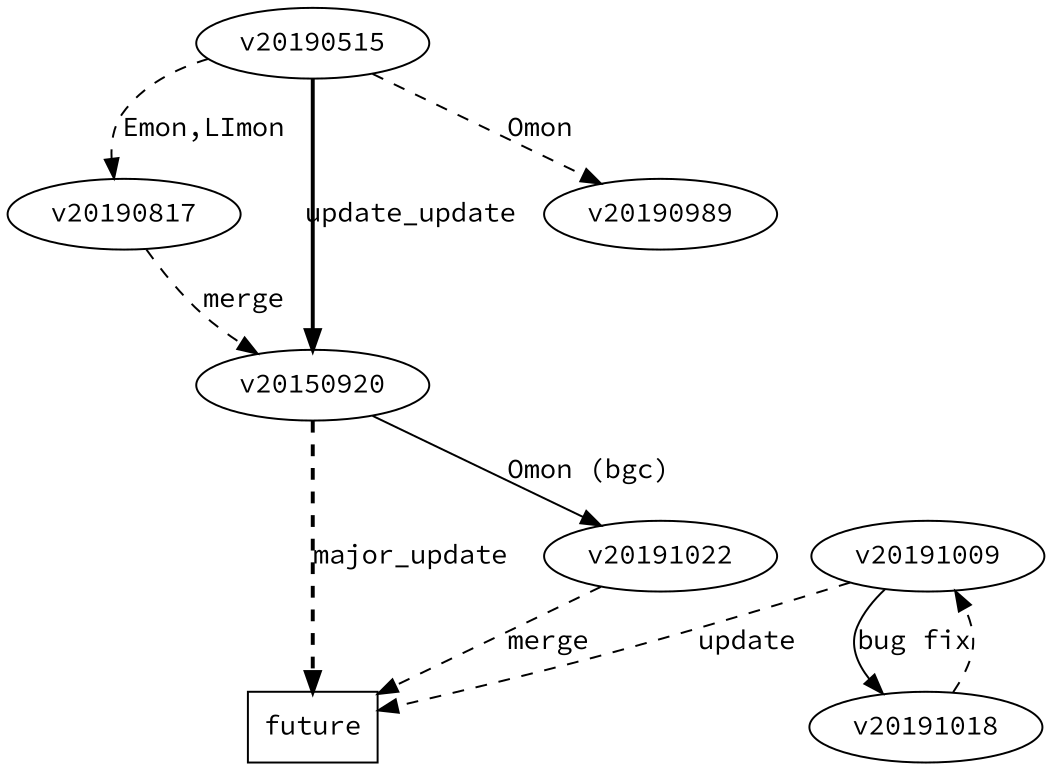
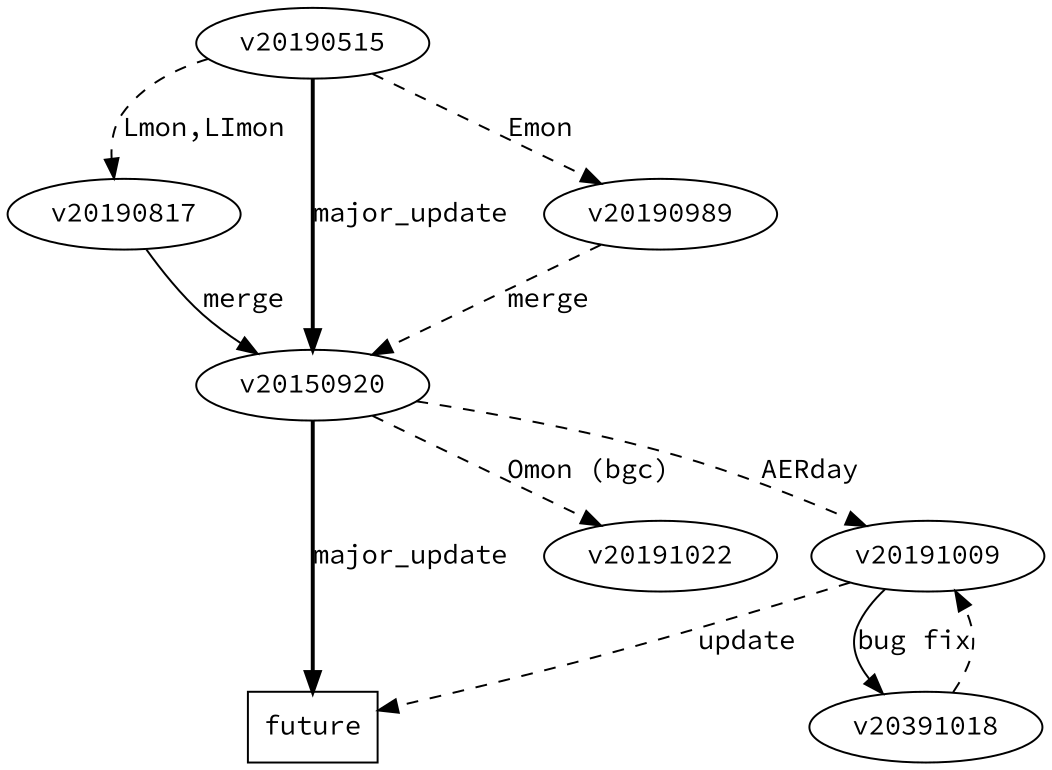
edge "v20190515" -> "v20190817": label "Emon,LImon" -> "Lmon,LImon"
edge "v20190515" -> "v20190989": label "Omon" -> "Emon"
edge "v20190515" -> "v20150920": label "update_update" -> "major_update"
edge "v20190989" -> "v20150920": added, label "merge"
edge "v20190817" -> "v20150920": style dashed -> solid
edge "v20150920" -> "v20191009": added, label "AERday"
edge "v20150920" -> "v20191022": style solid -> dashed
edge "v20150920" -> "future": style dashed -> solid
edge "v20191022" -> "future": removed, label "merge"
node "v20191018": label "v20191018" -> "v20391018"
